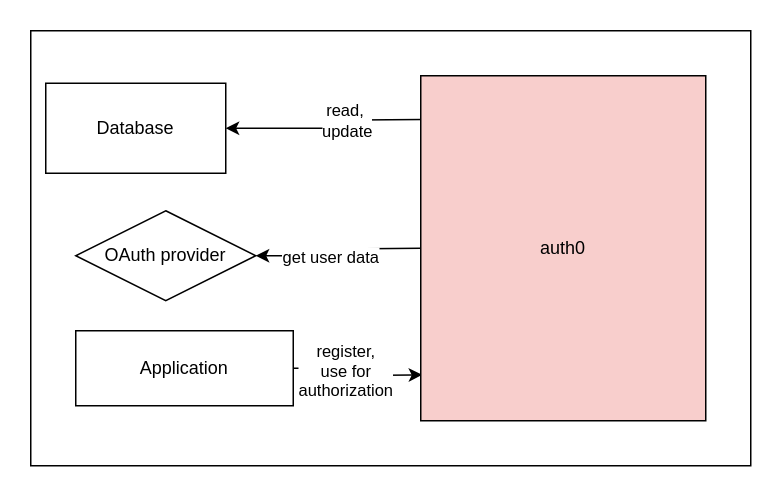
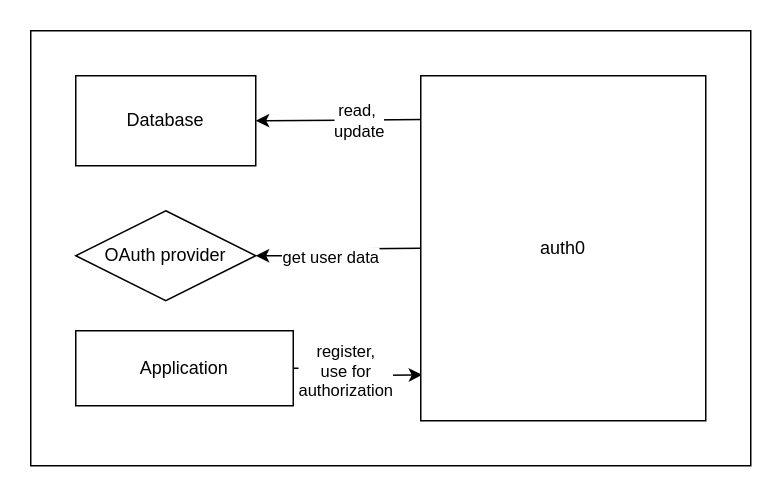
node "Database": moved (136, 128) -> (166, 121)
node "auth0": fillcolor #f8cecc -> #ffffff
